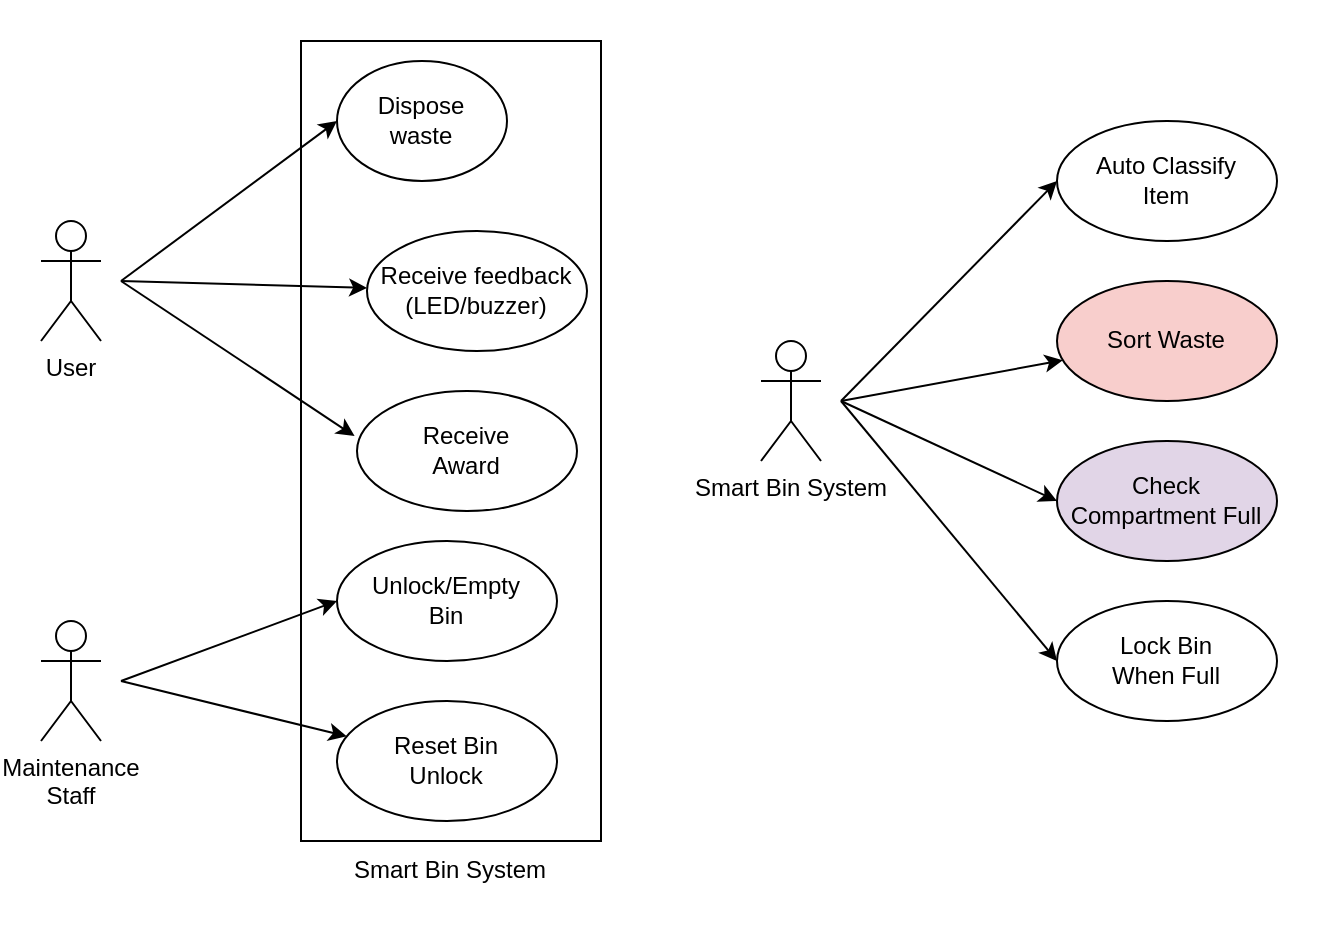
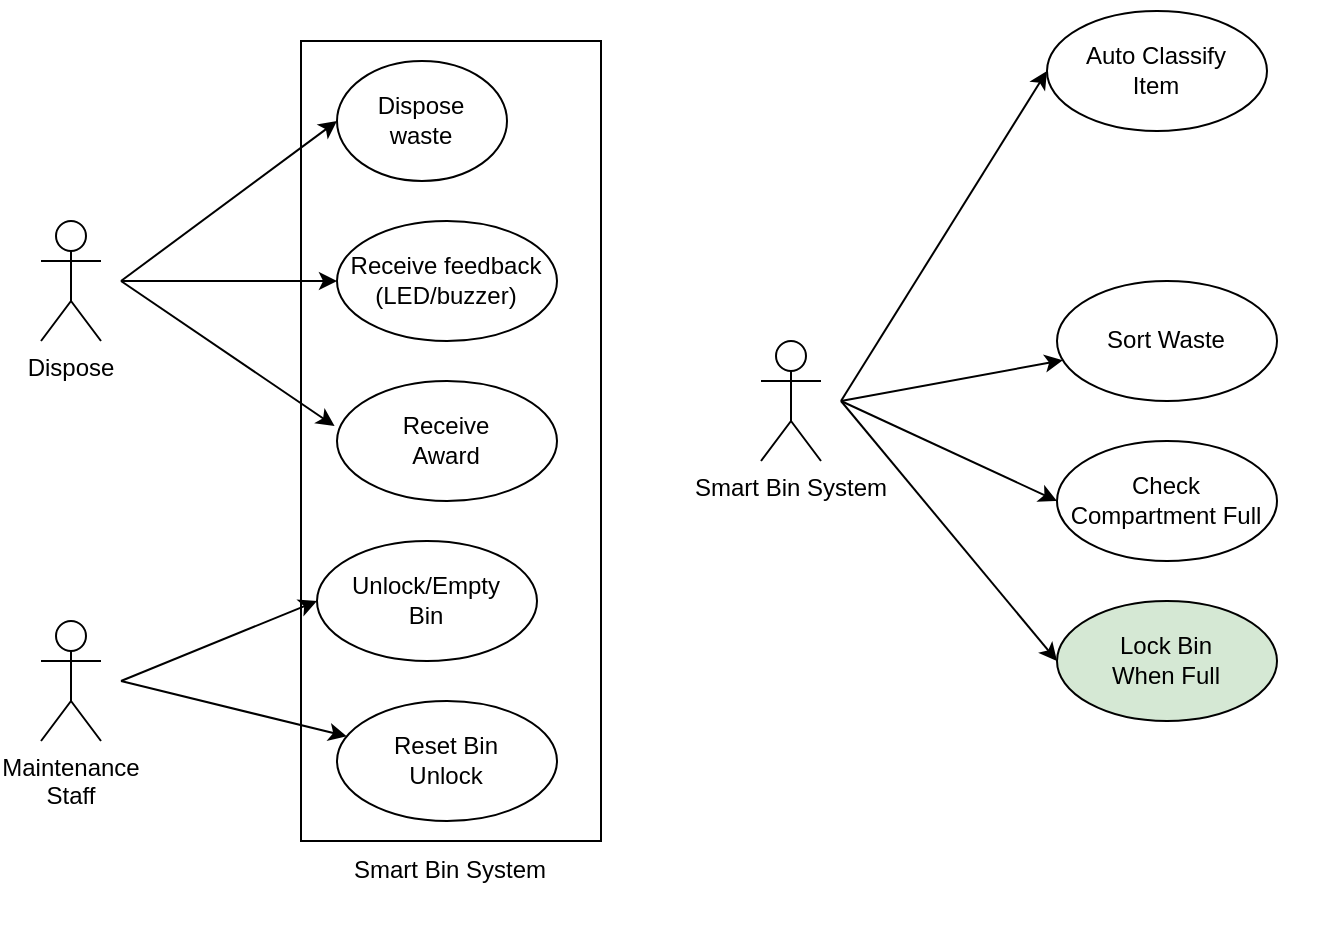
node "Auto Classify Item": moved (1167, 181) -> (1157, 71)
node "Receive feedback (LED/buzzer)": moved (477, 291) -> (447, 281)
node "Sort Waste": fillcolor #f8cecc -> #ffffff
node "User": label "User" -> "Dispose"
node "Receive Award": moved (467, 451) -> (447, 441)
node "Check Compartment Full": fillcolor #e1d5e7 -> #ffffff
node "Unlock/Empty Bin": moved (447, 601) -> (427, 601)
node "Lock Bin When Full": fillcolor #ffffff -> #d5e8d4
